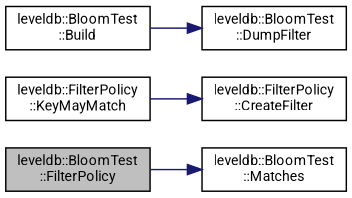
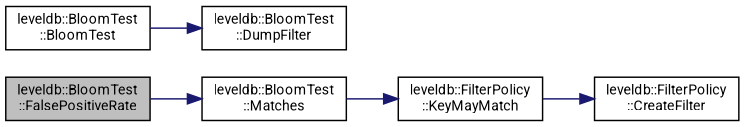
node "leveldb::BloomTest ::Build": label "leveldb::BloomTest ::Build" -> "leveldb::BloomTest ::BloomTest"
edge "leveldb::BloomTest ::Matches" -> "leveldb::FilterPolicy ::KeyMayMatch": added
node "leveldb::BloomTest ::FilterPolicy": label "leveldb::BloomTest ::FilterPolicy" -> "leveldb::BloomTest ::FalsePositiveRate"
